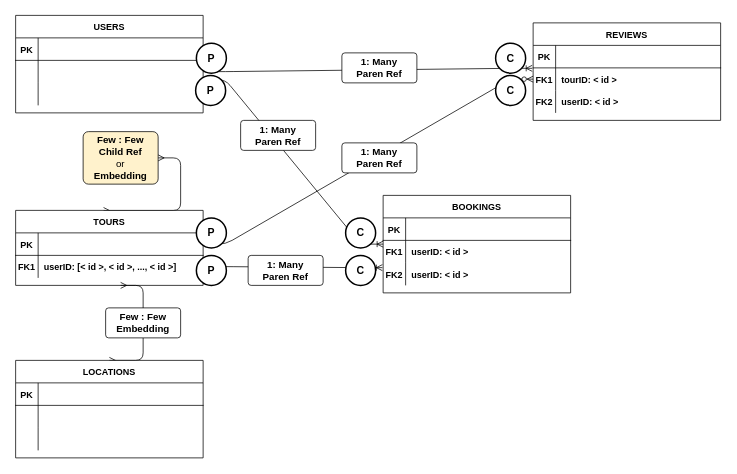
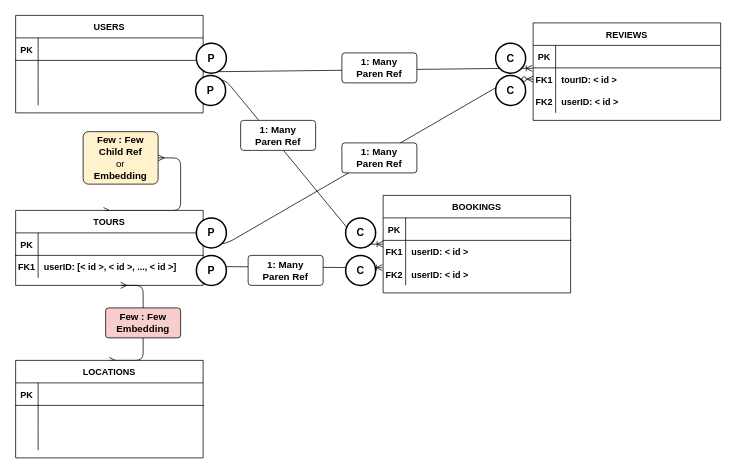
node "Few : Few Embedding": fillcolor #ffffff -> #f8cecc
